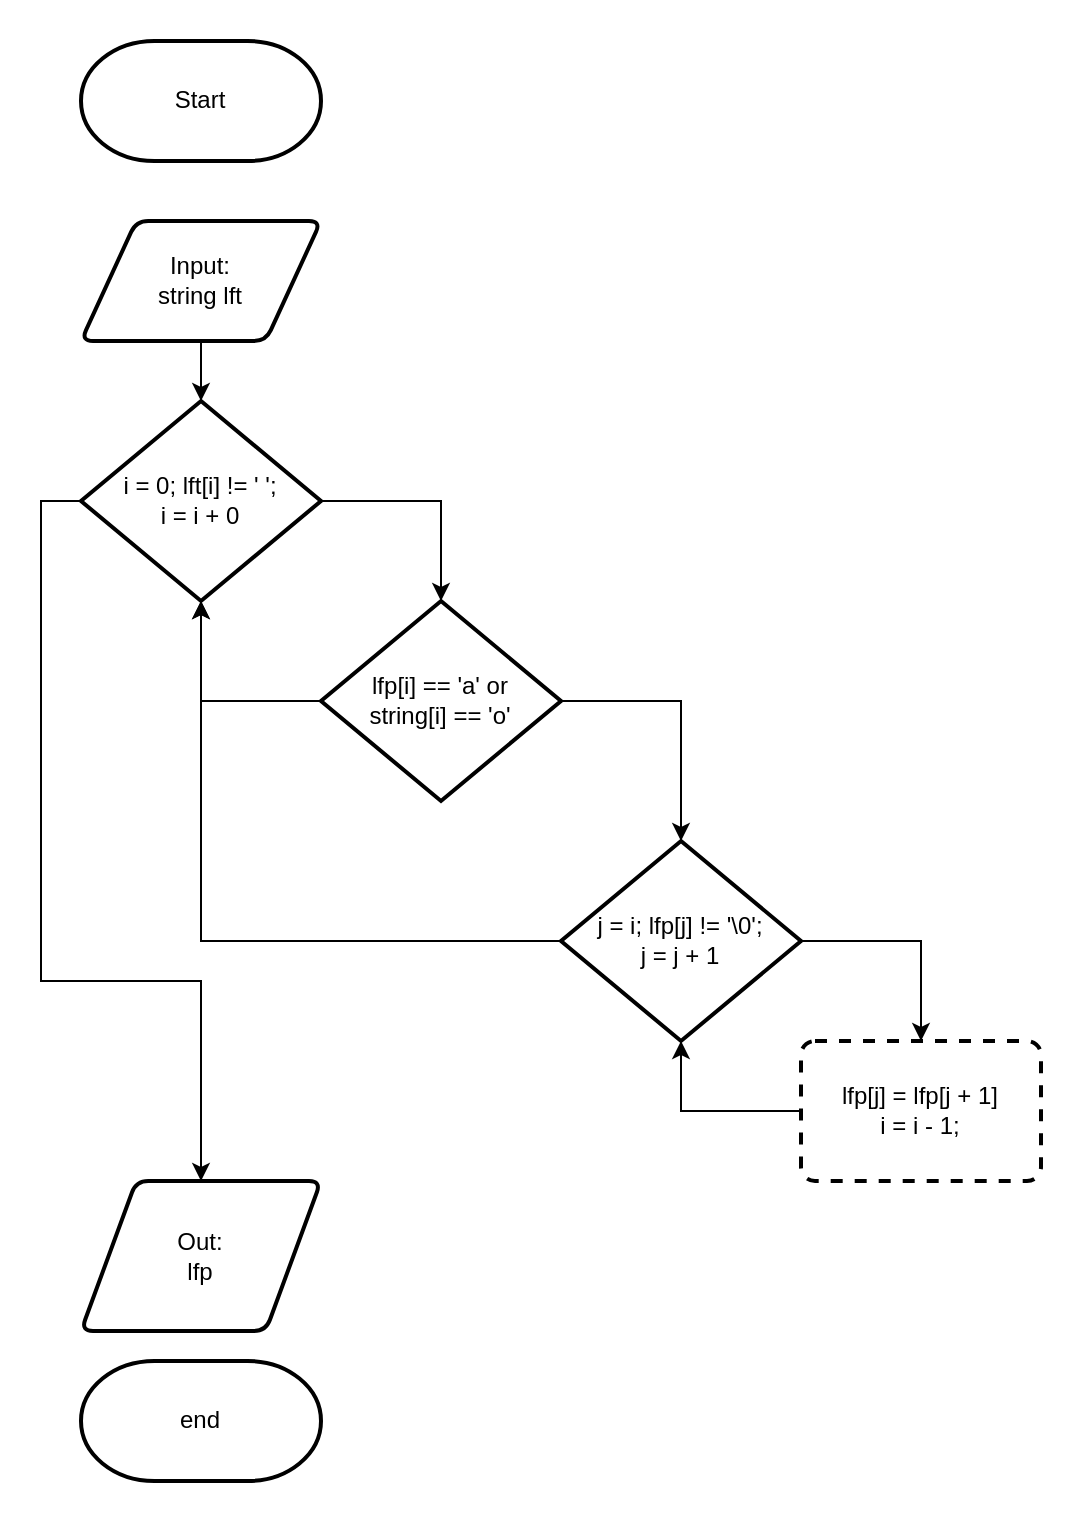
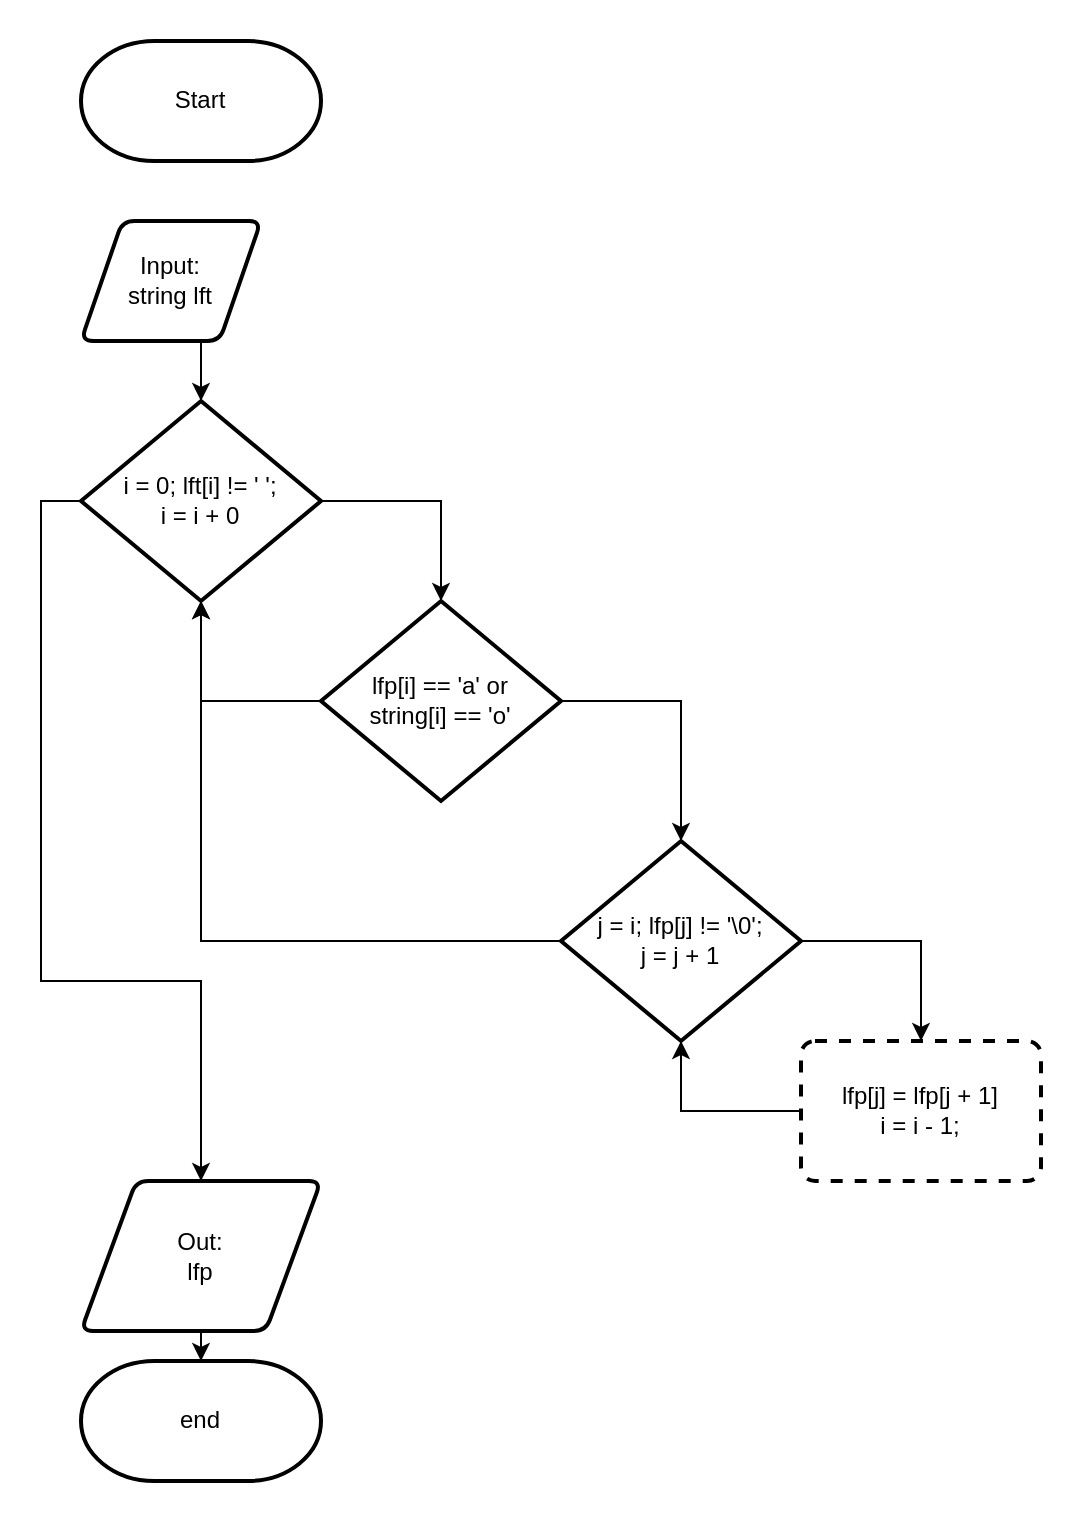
node "Input: string lft": size 240x120 -> 180x120
edge "Out: lfp" -> "end": added
